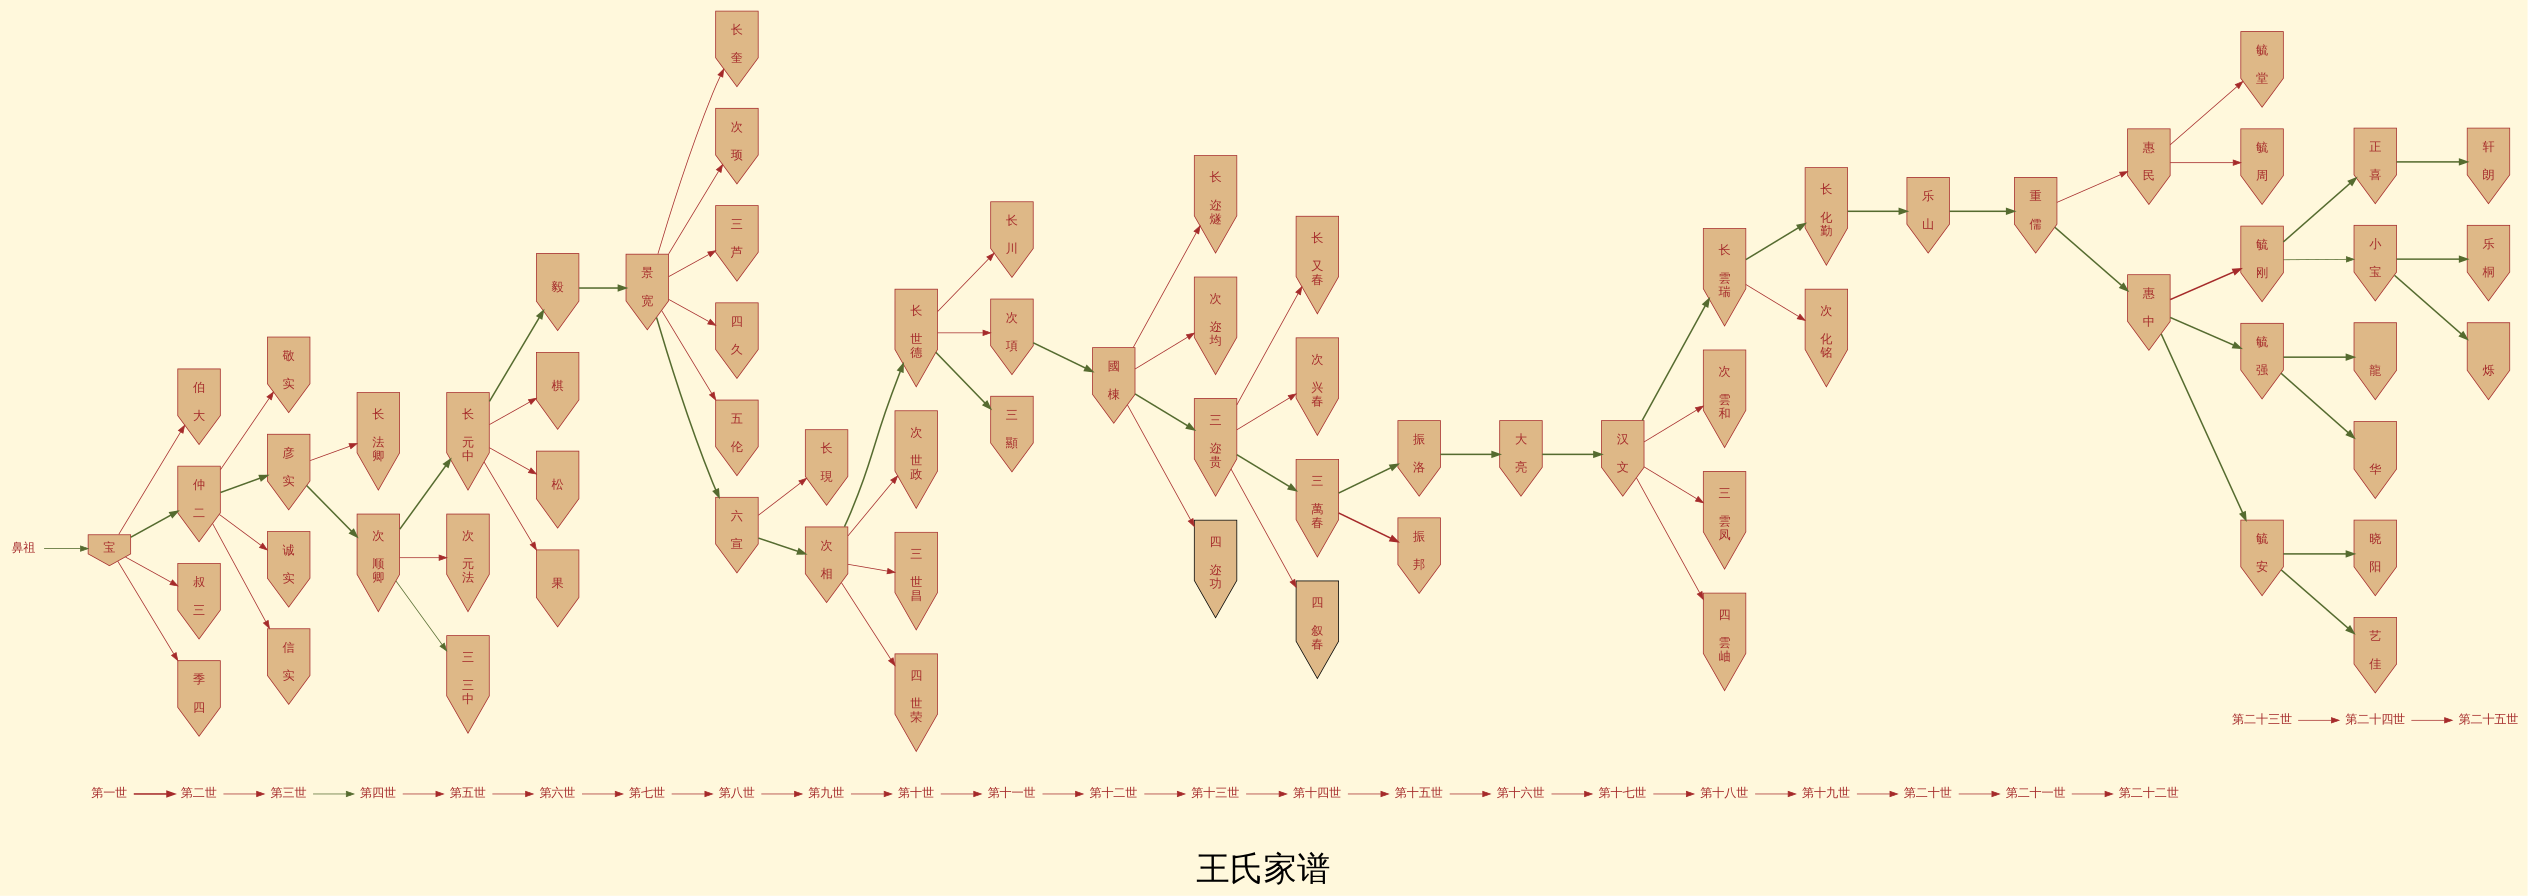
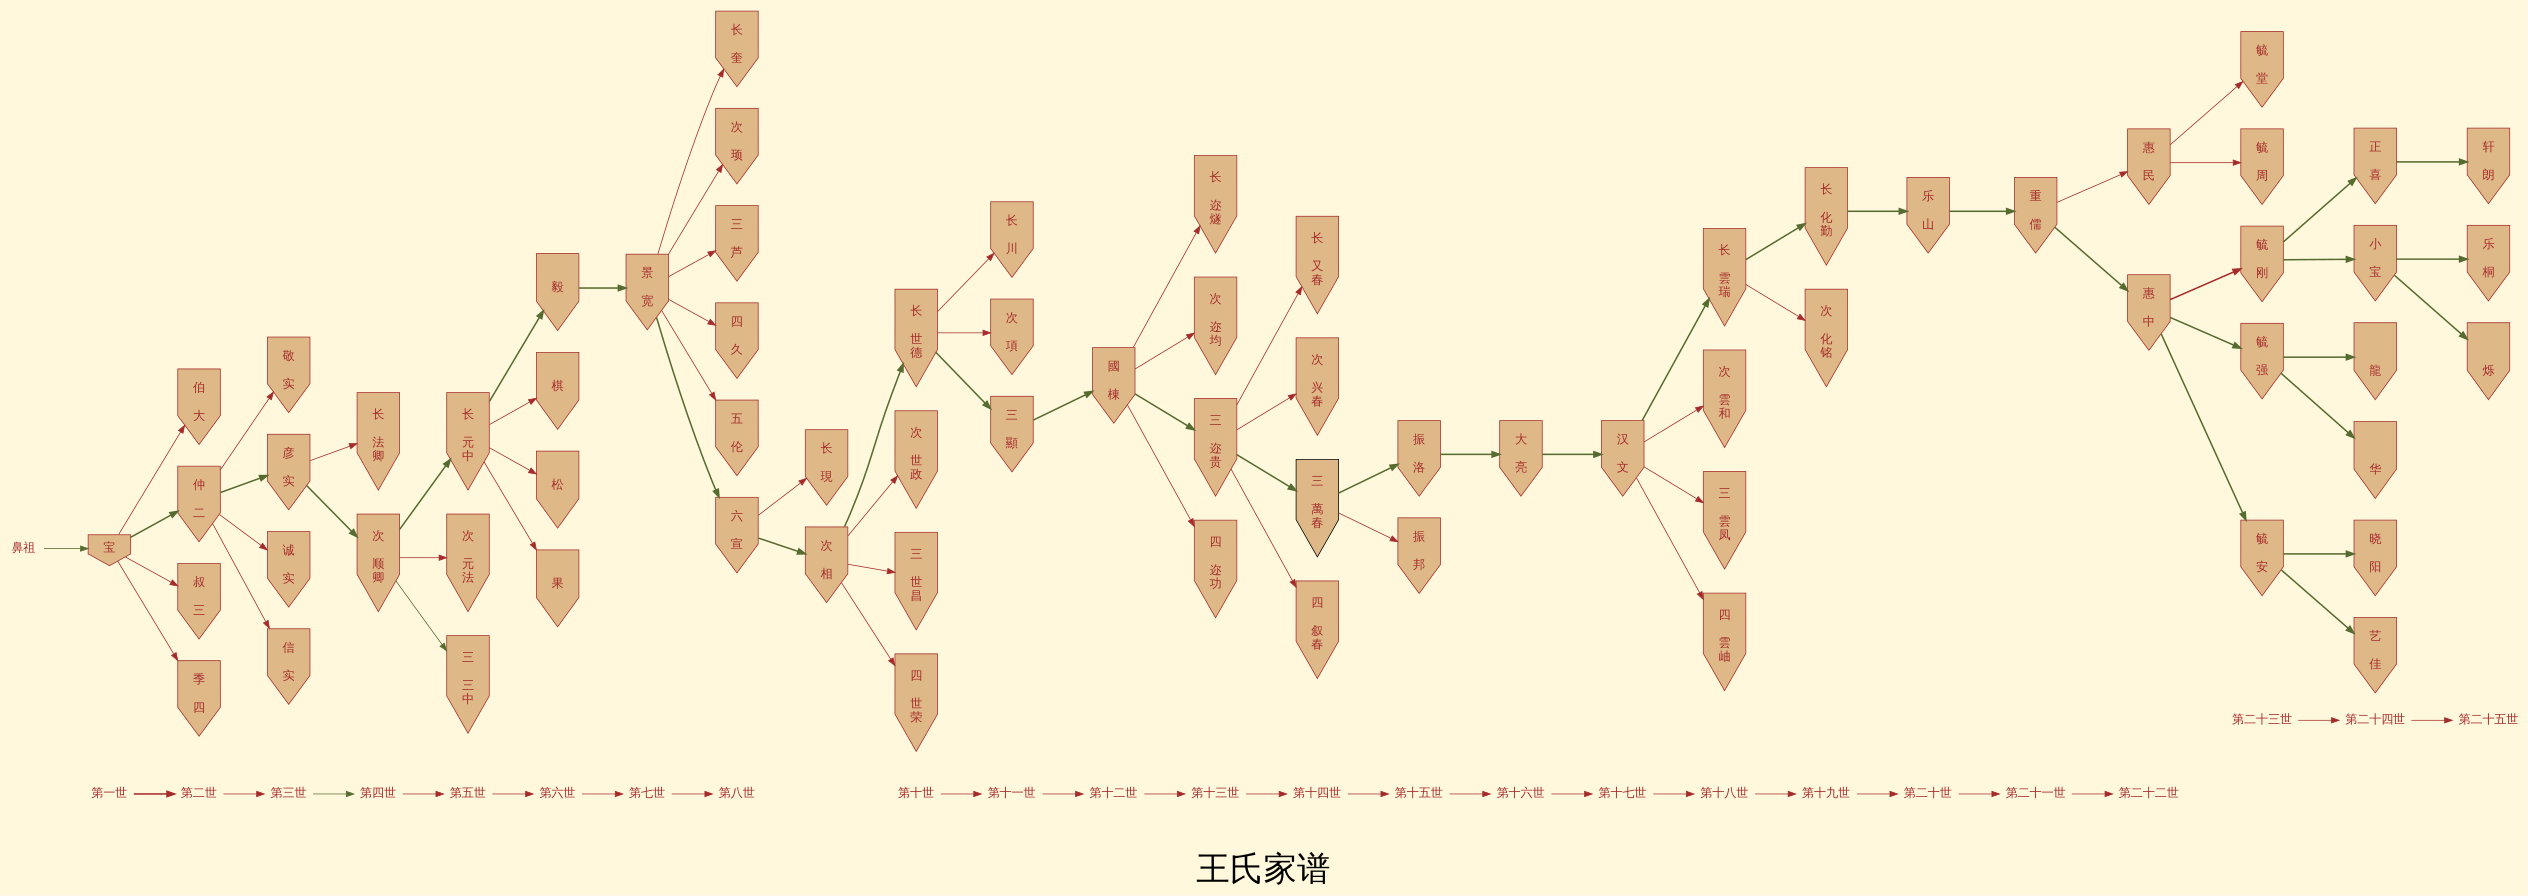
edge "毓 刚" -> "小 宝": style solid -> bold
edge "次 項" -> "國 棟": now "三 顯" -> "國 棟"
node "三 萬 春": color brown -> black
edge "三 萬 春" -> "振 邦": style bold -> solid
node "四 迩 功": color black -> brown
node "四 叙 春": color black -> brown
node "第九世": removed
